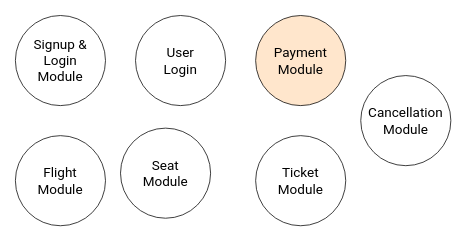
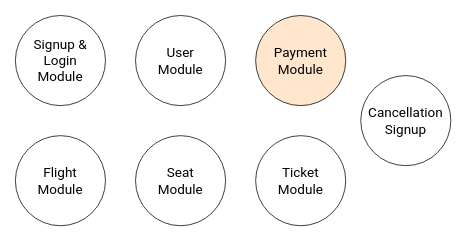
node "User Login": label "User Login" -> "User Module"
node "Cancellation Module": label "Cancellation Module" -> "Cancellation Signup"
node "Seat Module": moved (165, 173) -> (180, 180)
